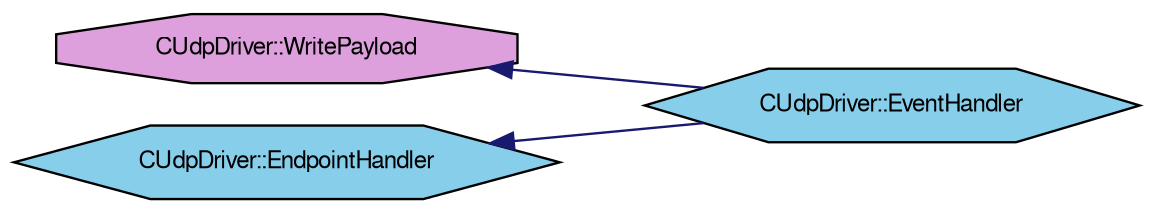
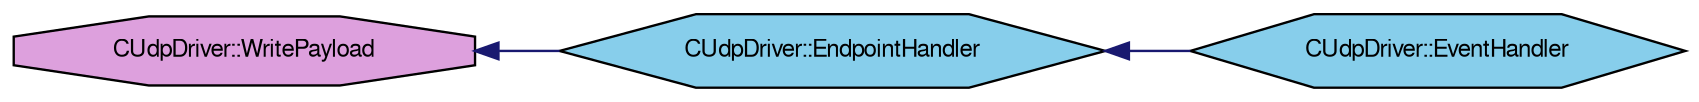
edge "CUdpDriver::EventHandler" -> "CUdpDriver::WritePayload": now "CUdpDriver::EndpointHandler" -> "CUdpDriver::WritePayload"
